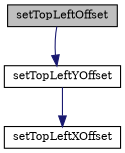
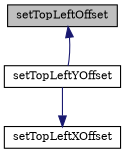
edge "setTopLeftOffset" -> "setTopLeftYOffset": reversed
